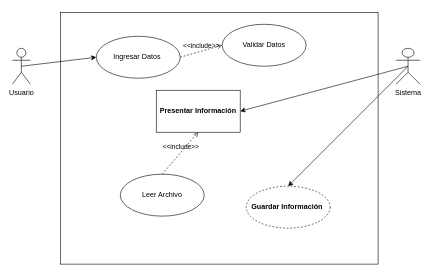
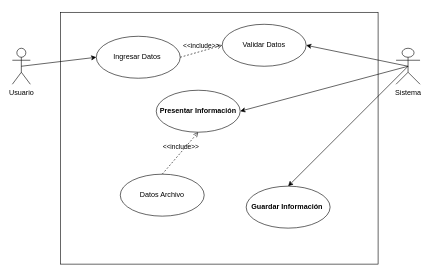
edge "Sistema" -> "Validar Datos": added
node "Presentar Información": shape rectangle -> ellipse
node "Leer Archivo": label "Leer Archivo" -> "Datos Archivo"
node "Guardar Información": style dashed -> solid
